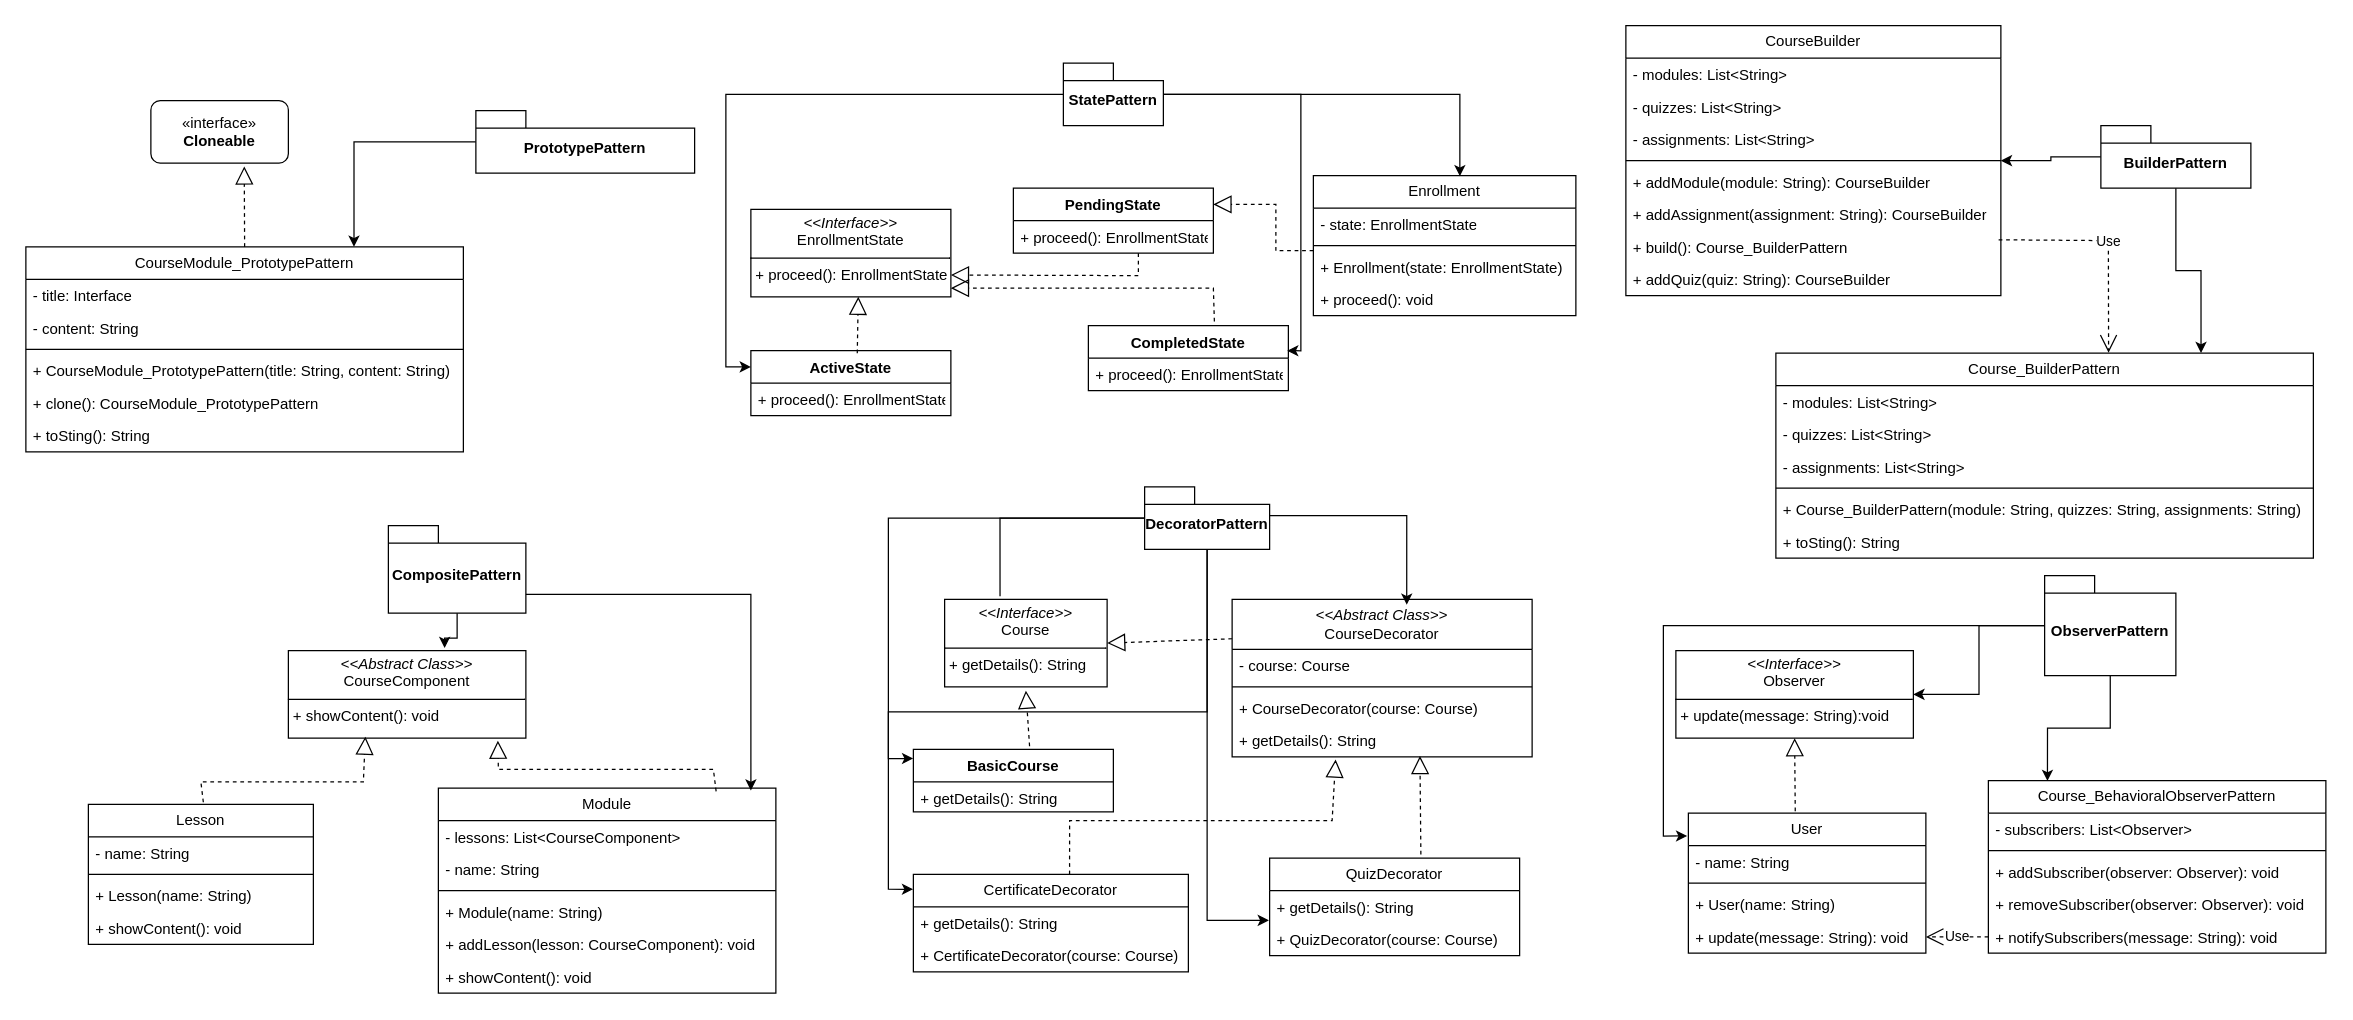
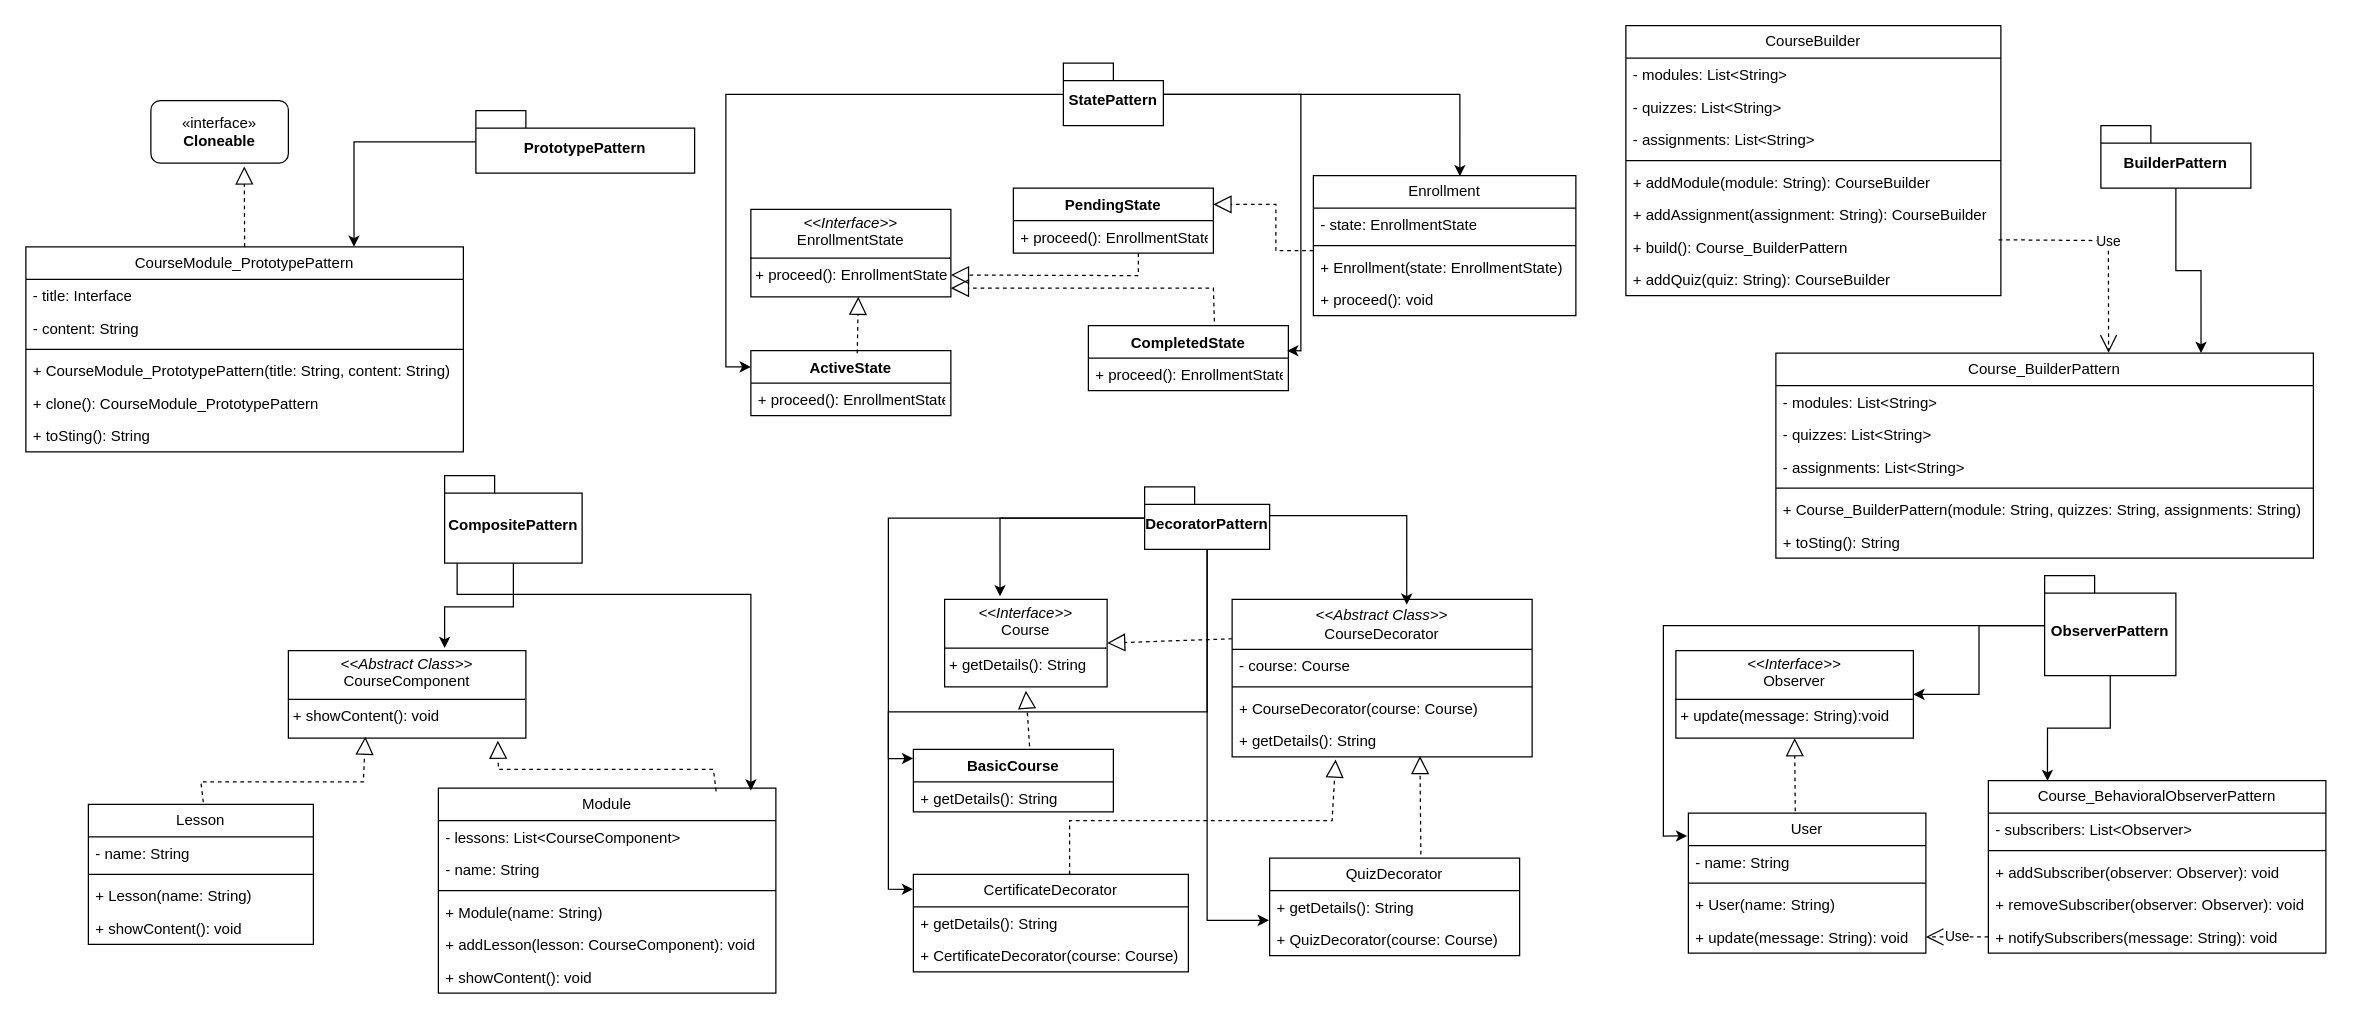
edge "BuilderPattern" -> "CourseBuilder": removed
node "CompositePattern": moved (457, 569) -> (513, 519)
edge "DecoratorPattern" -- "<<Interface>> Course + getDetails(): String": arrowhead none -> classic
